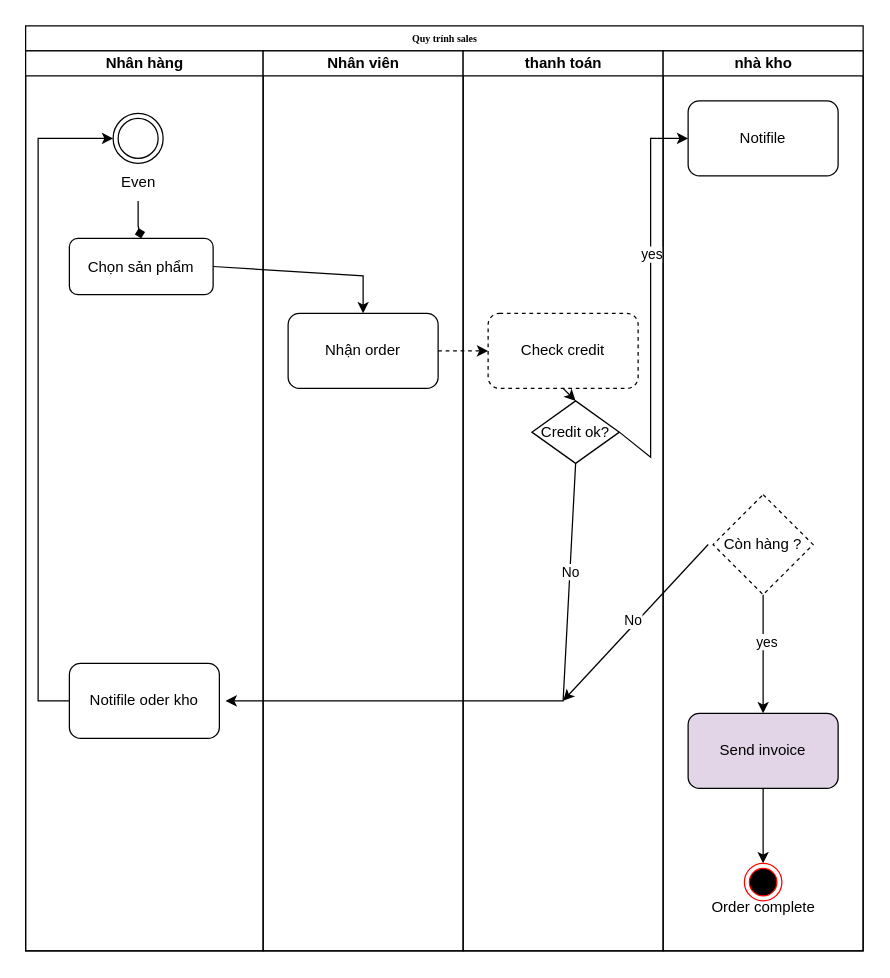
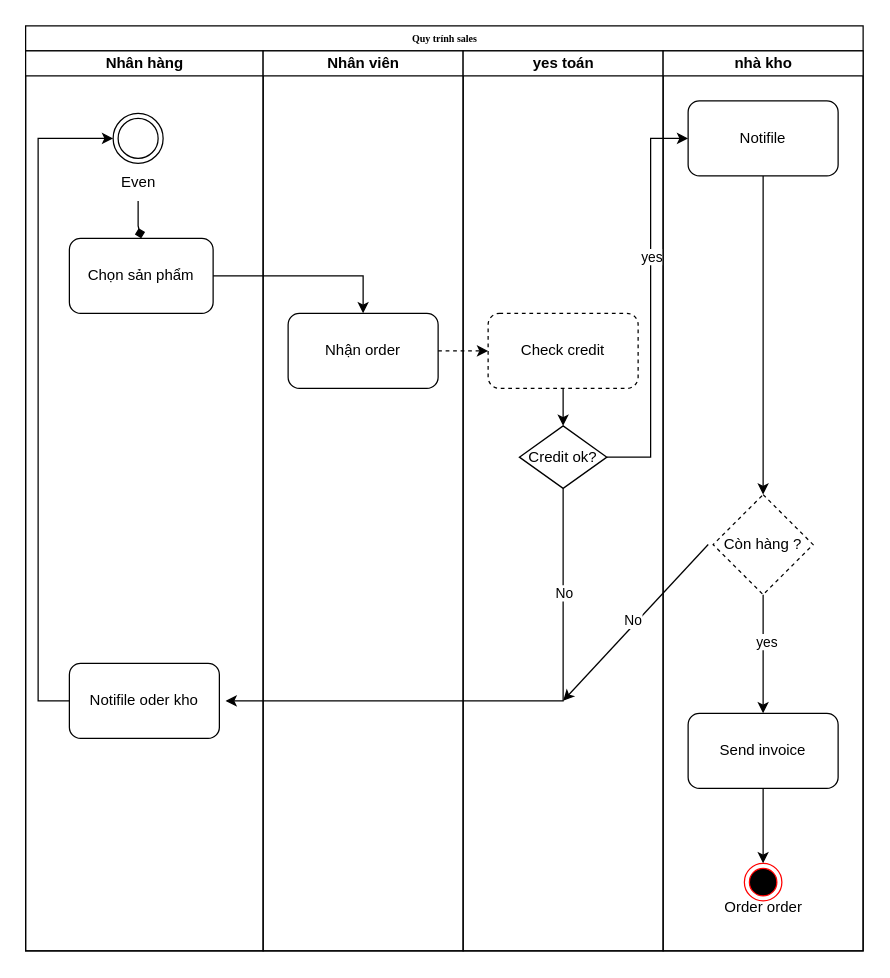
node "thanh toán": label "thanh toán" -> "yes toán"
node "Chọn sản phẩm": size 144x56 -> 144x75
edge "Notifile" -> "Còn hàng ?": added
node "Credit ok?": moved (576, 432) -> (563, 457)
node "Send invoice": fillcolor #e1d5e7 -> #ffffff
node "Order complete": label "Order complete" -> "Order order"
